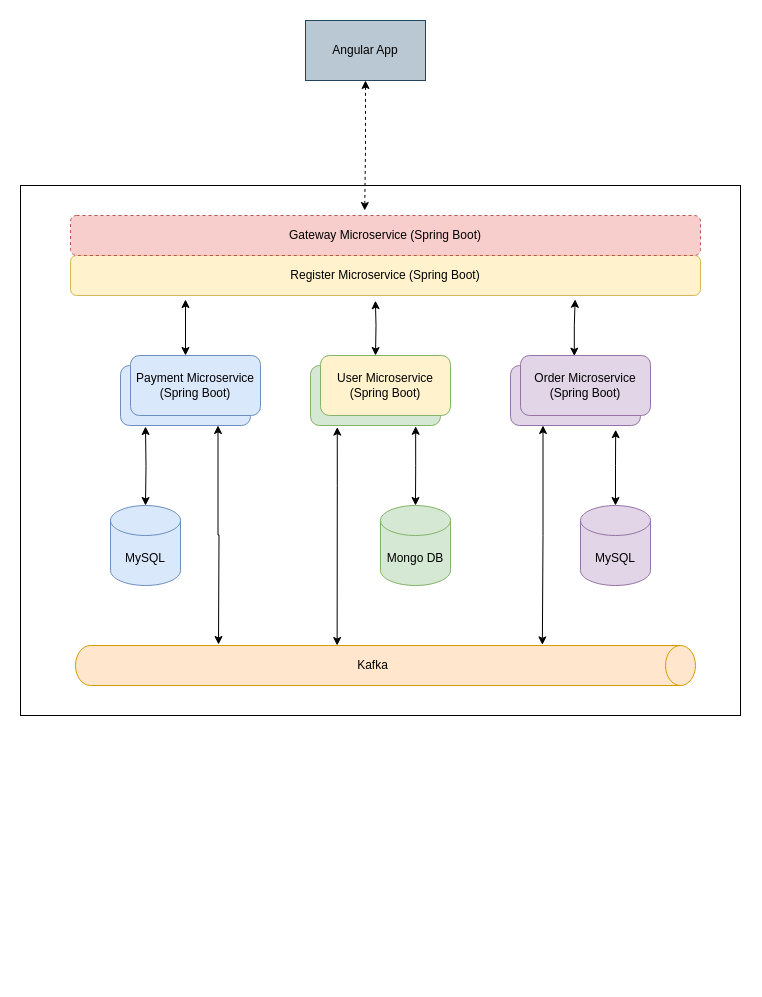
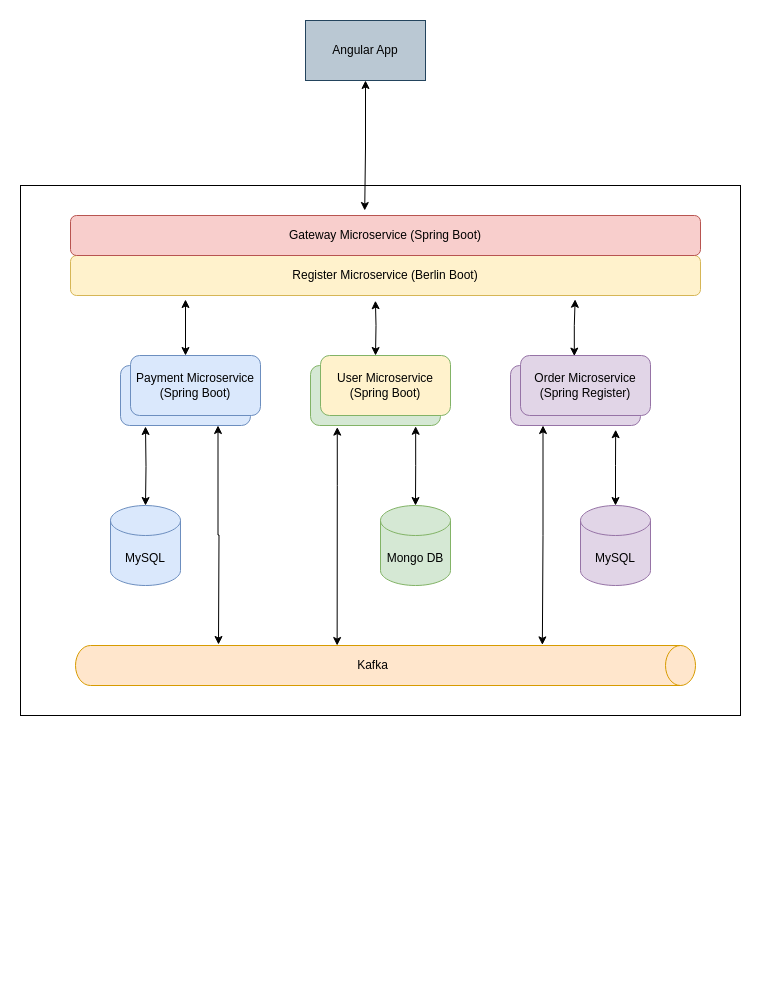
edge "Angular App" -- "Gateway Microservice (Spring Boot)": style dashed -> solid
node "Gateway Microservice (Spring Boot)": style dashed -> solid
node "Register Microservice (Spring Boot)": label "Register Microservice (Spring Boot)" -> "Register Microservice (Berlin Boot)"
node "Order Microservice (Spring Boot)": label "Order Microservice (Spring Boot)" -> "Order Microservice (Spring Register)"
